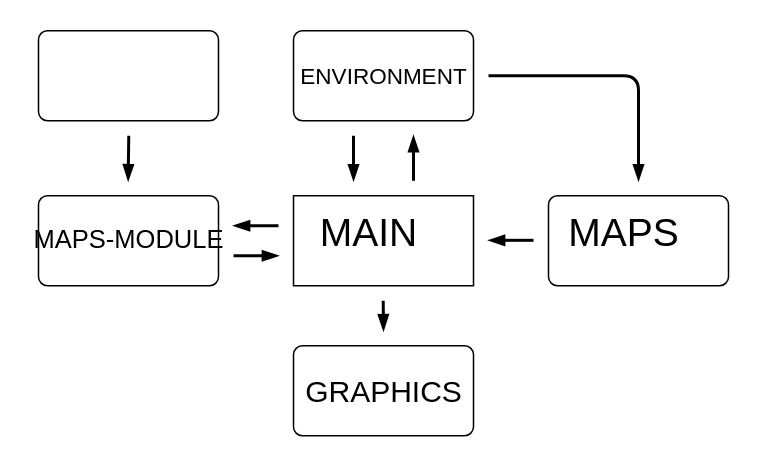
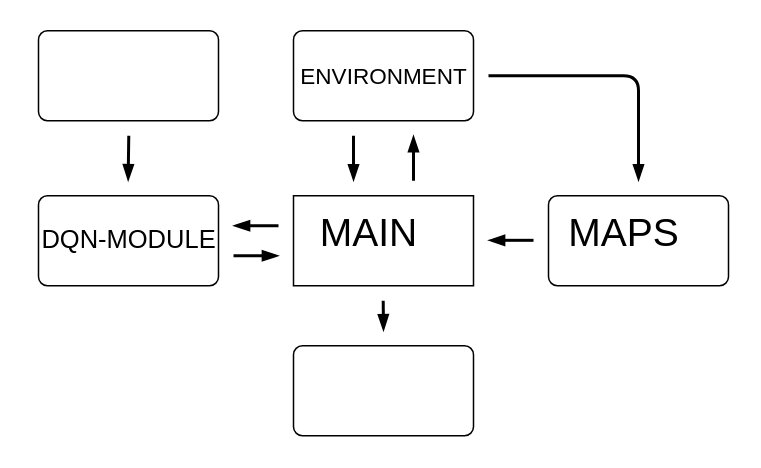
node "MAPS-MODULE": label "MAPS-MODULE" -> "DQN-MODULE"
node "GRAPHICS": removed
